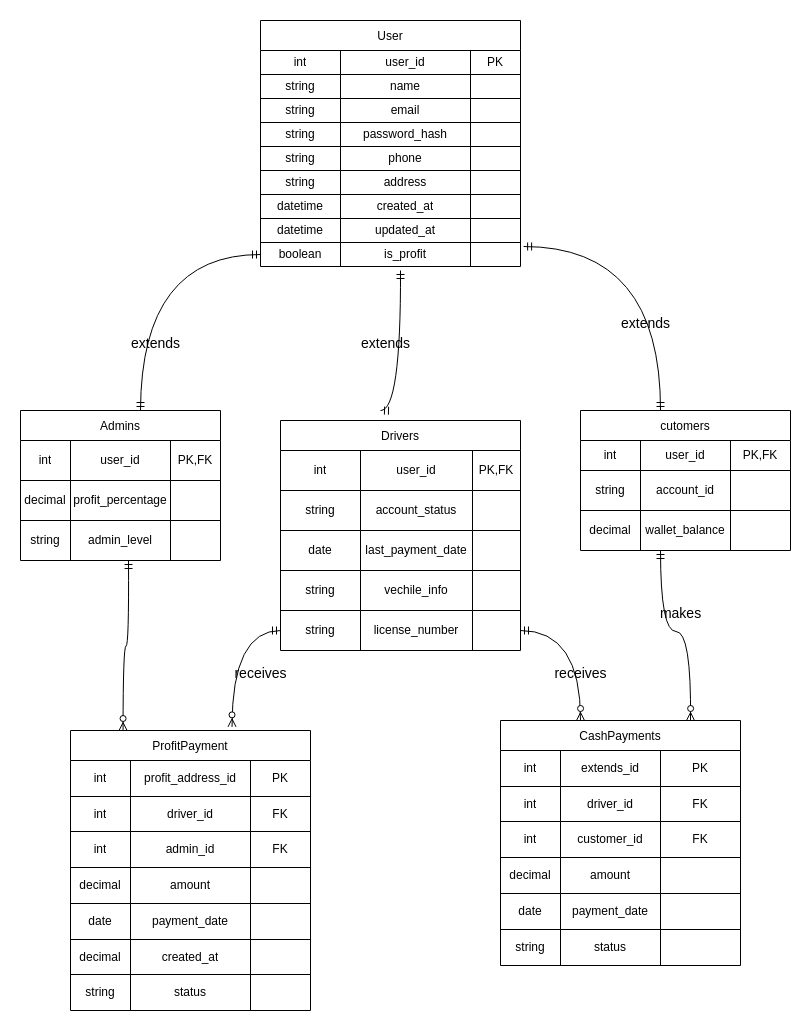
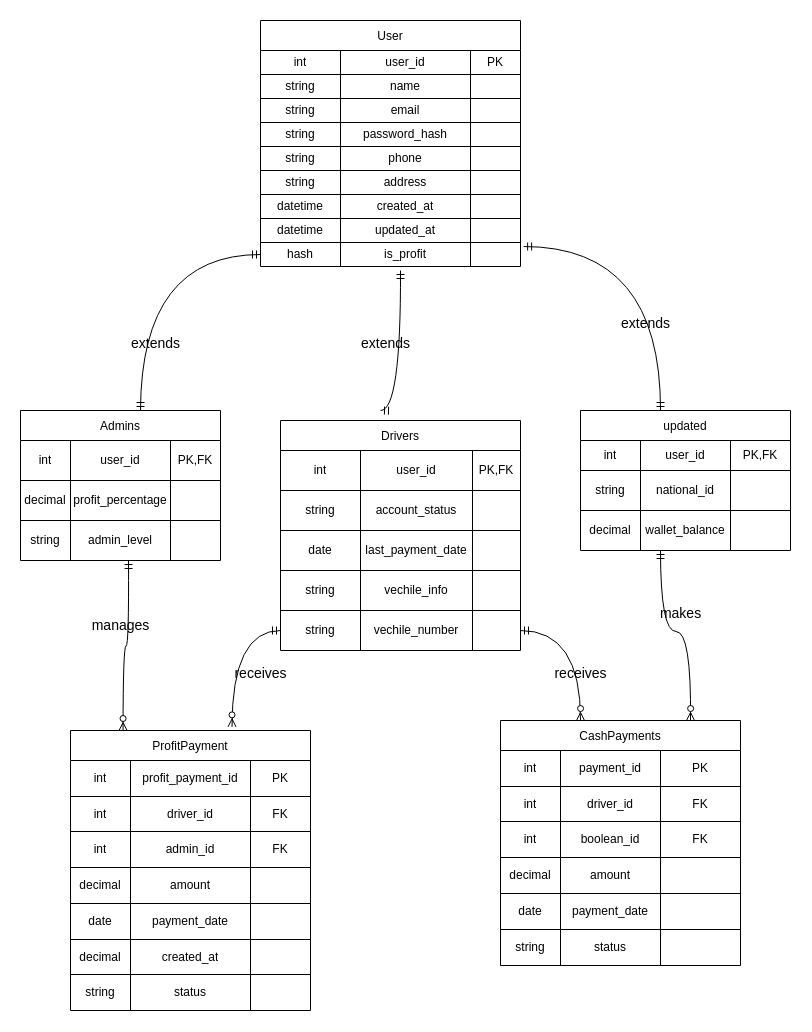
node "boolean": label "boolean" -> "hash"
node "cutomers": label "cutomers" -> "updated"
node "account_id": label "account_id" -> "national_id"
node "manages": added
node "license_number": label "license_number" -> "vechile_number"
node "extends_id": label "extends_id" -> "payment_id"
node "profit_address_id": label "profit_address_id" -> "profit_payment_id"
node "customer_id": label "customer_id" -> "boolean_id"
